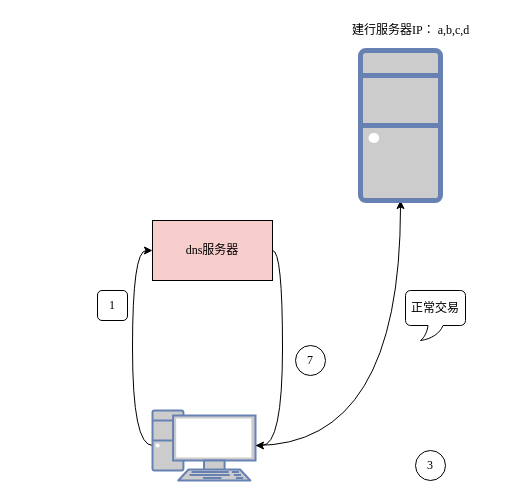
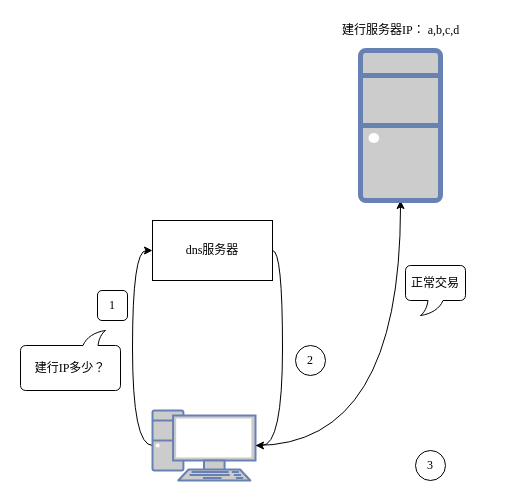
node "建行服务器IP： a,b,c,d": moved (426, 31) -> (416, 31)
node "dns服务器": fillcolor #f8cecc -> #ffffff
node "正常交易": moved (436, 316) -> (436, 291)
node "建行IP多少？": added
node "7": label "7" -> "2"
